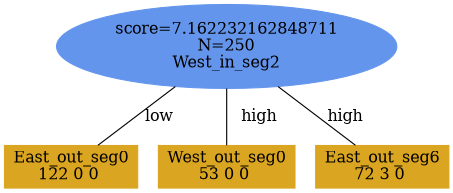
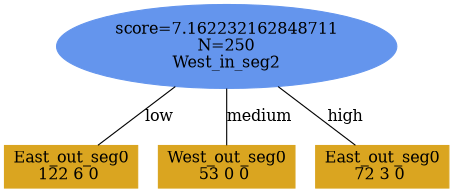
edge "score=7.162232162848711 N=250 West_in_seg2" -- "West_out_seg0 53 0 0": label "high" -> "medium"
node "East_out_seg0 122 0 0": label "East_out_seg0 122 0 0" -> "East_out_seg0 122 6 0"
node "East_out_seg6 72 3 0": label "East_out_seg6 72 3 0" -> "East_out_seg0 72 3 0"
